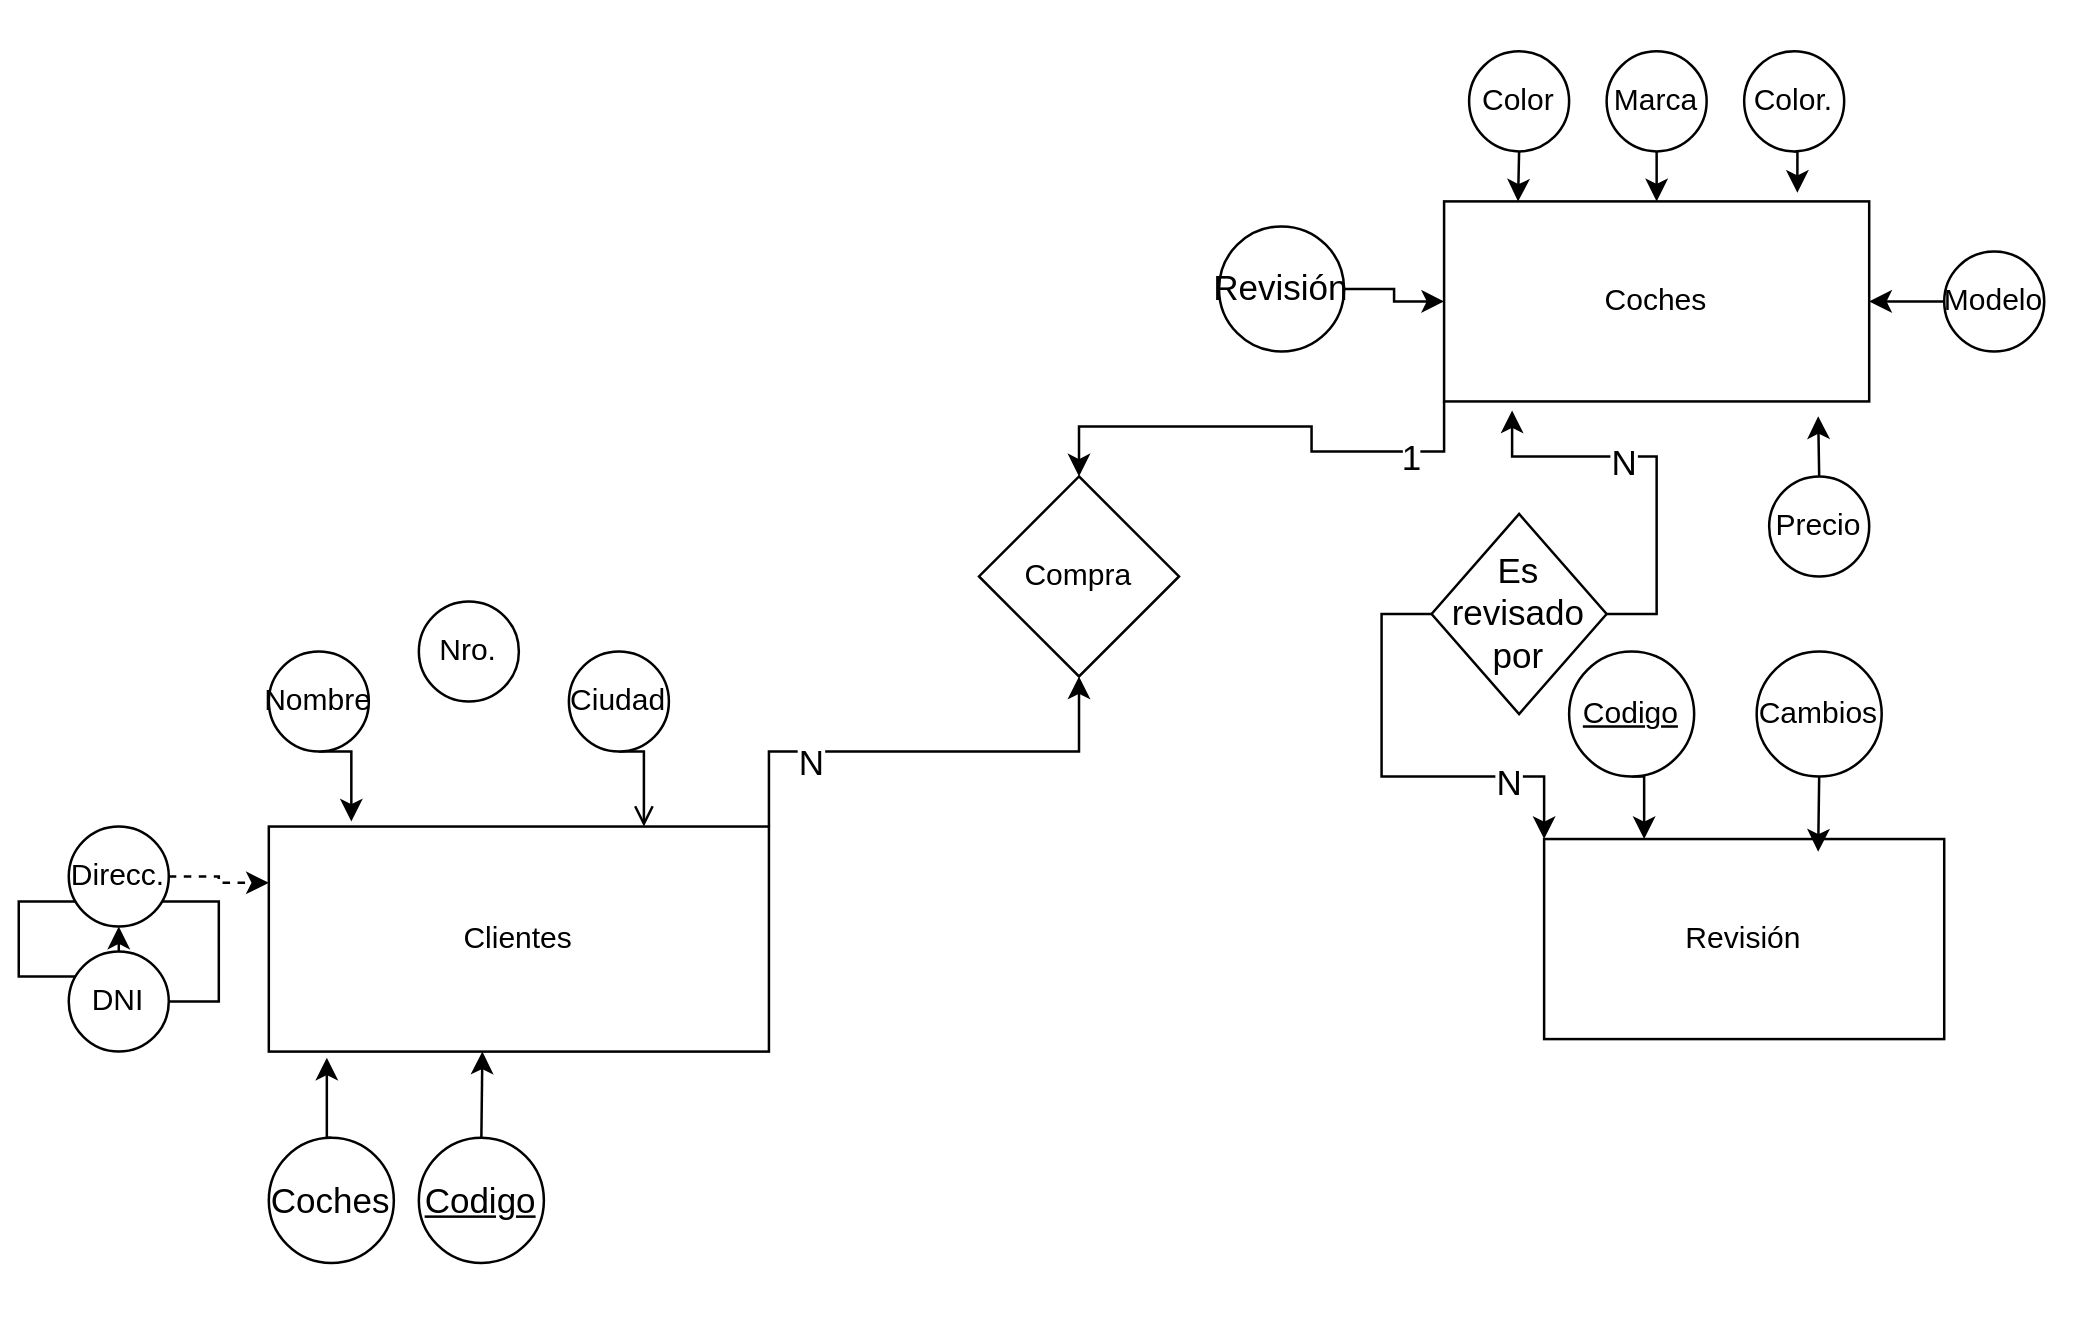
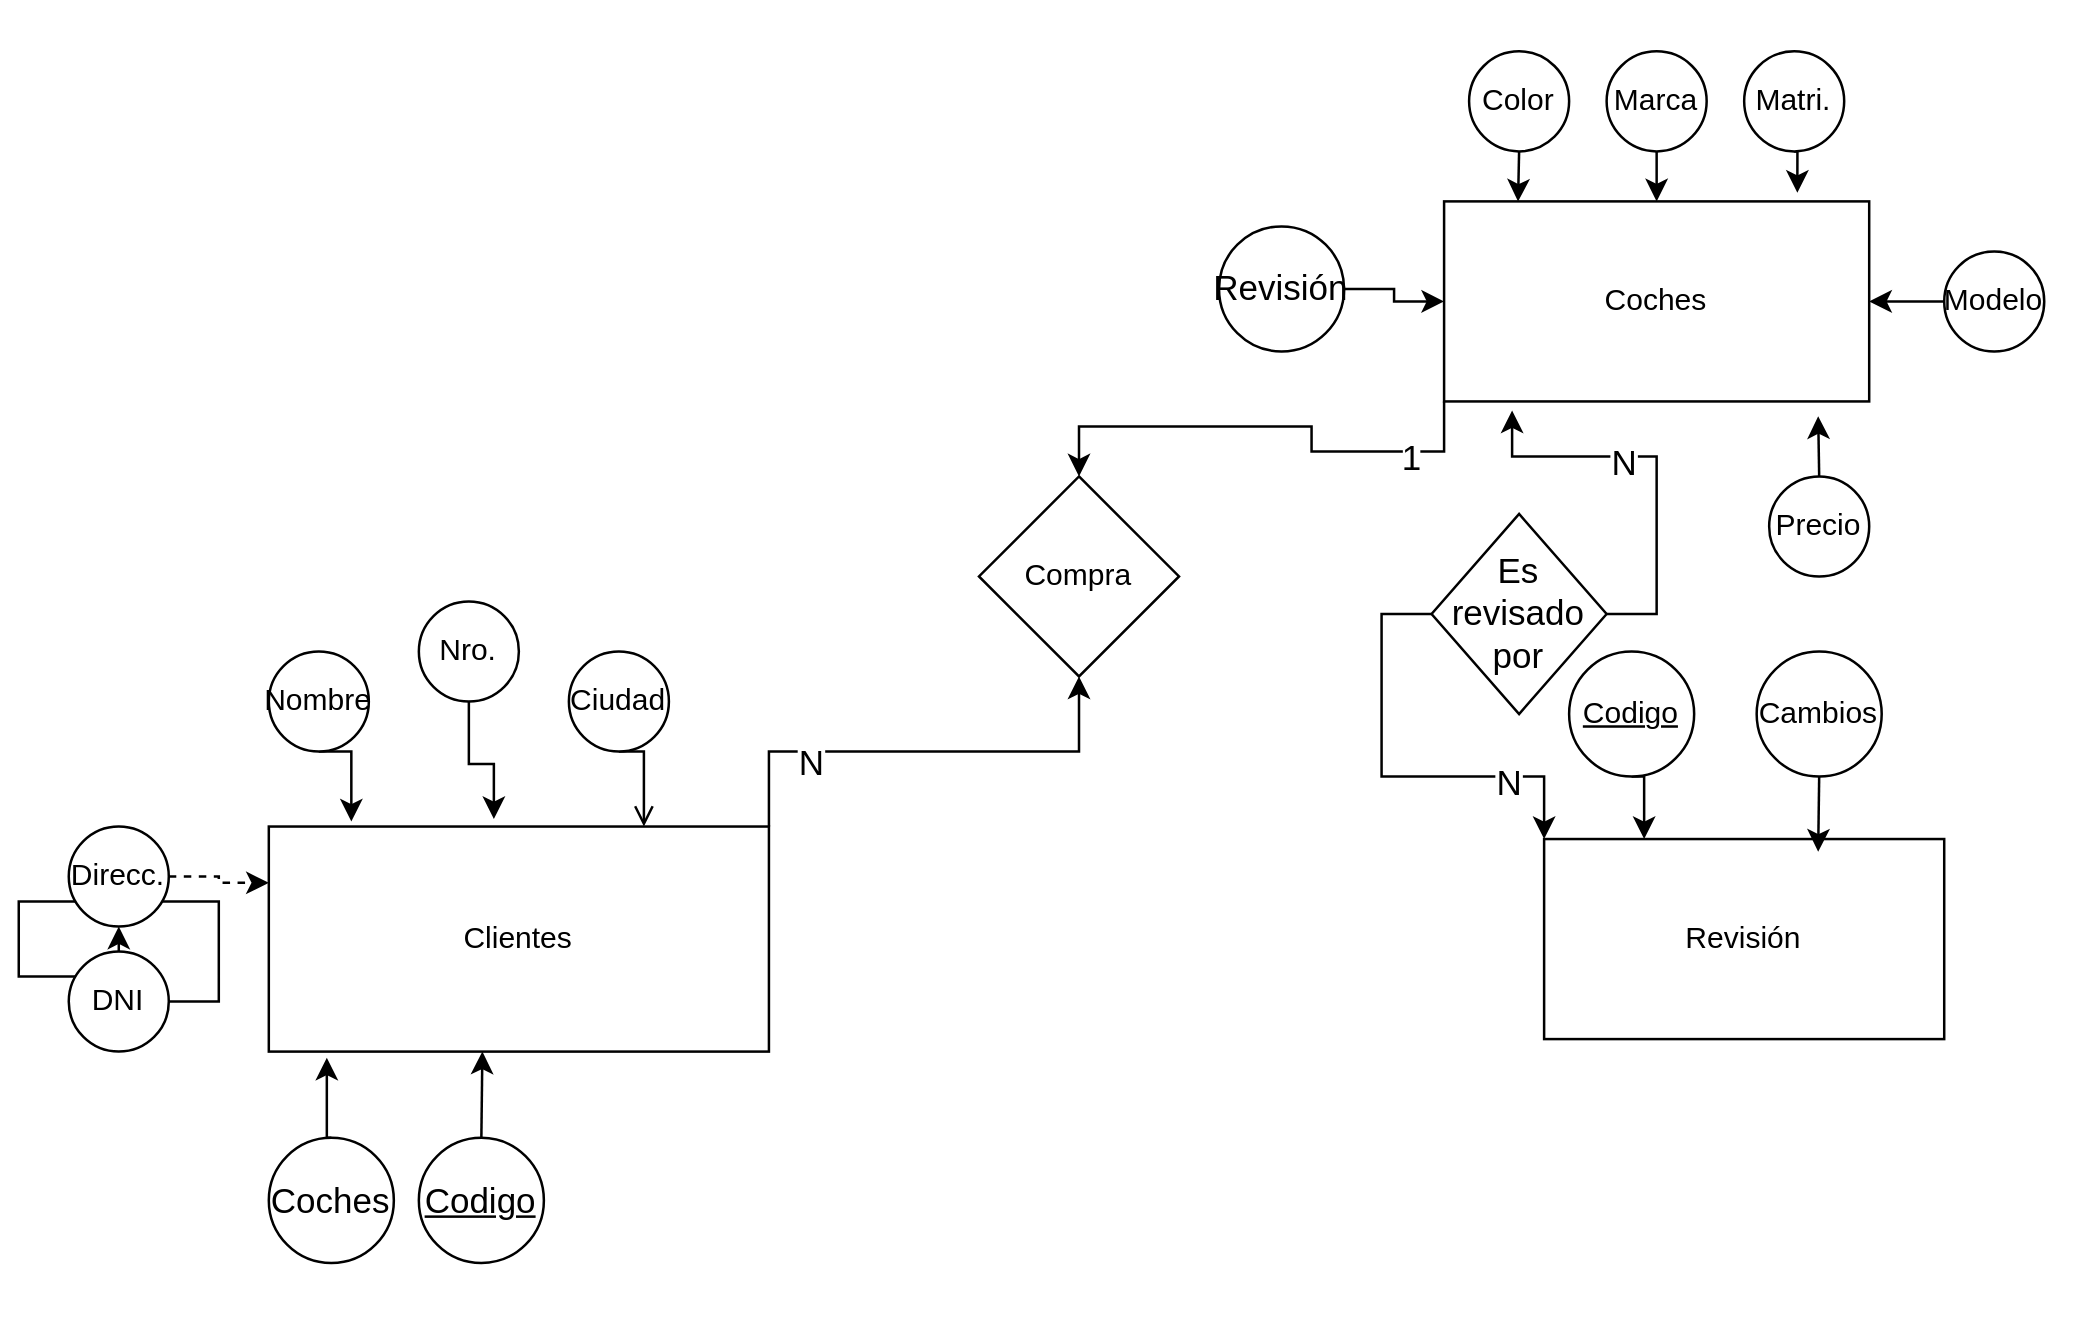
node "Color.": label "Color." -> "Matri."
edge "Nro." -> "Clientes": added
